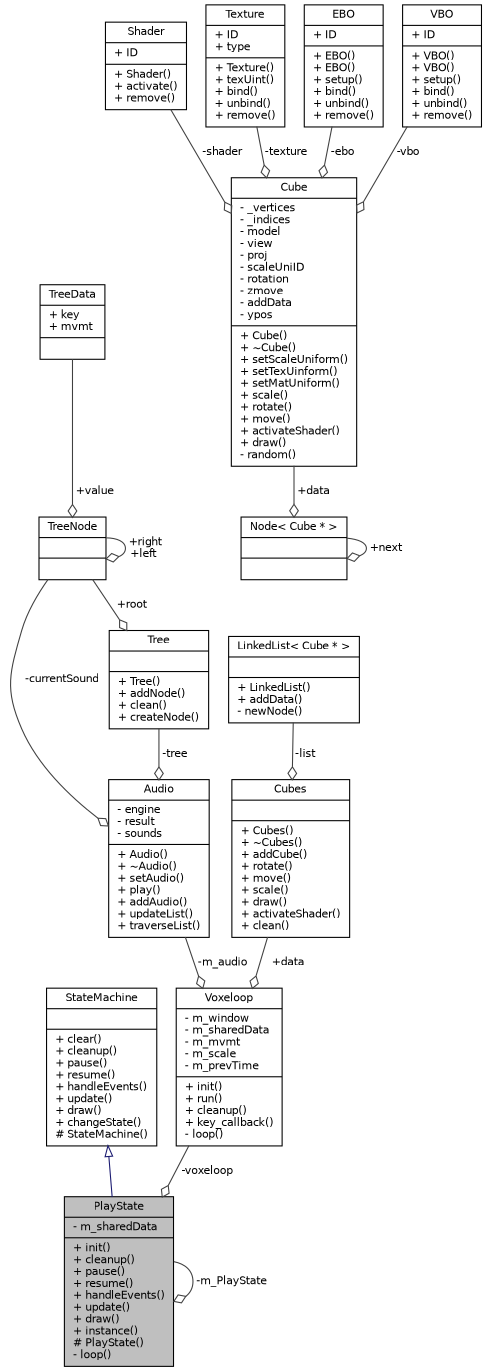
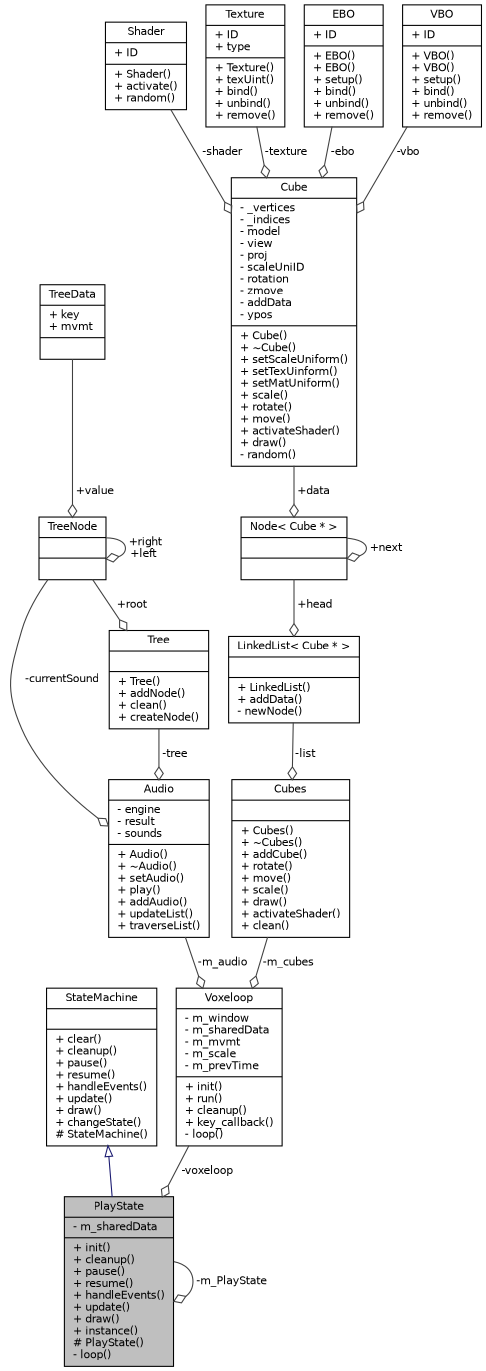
node "Shader": text "+ remove()" -> "+ random()"
edge "Node< Cube * >" -> "LinkedList< Cube * >": added, label "+head"
edge "Cubes" -> "Voxeloop": label " +data" -> " -m_cubes"
